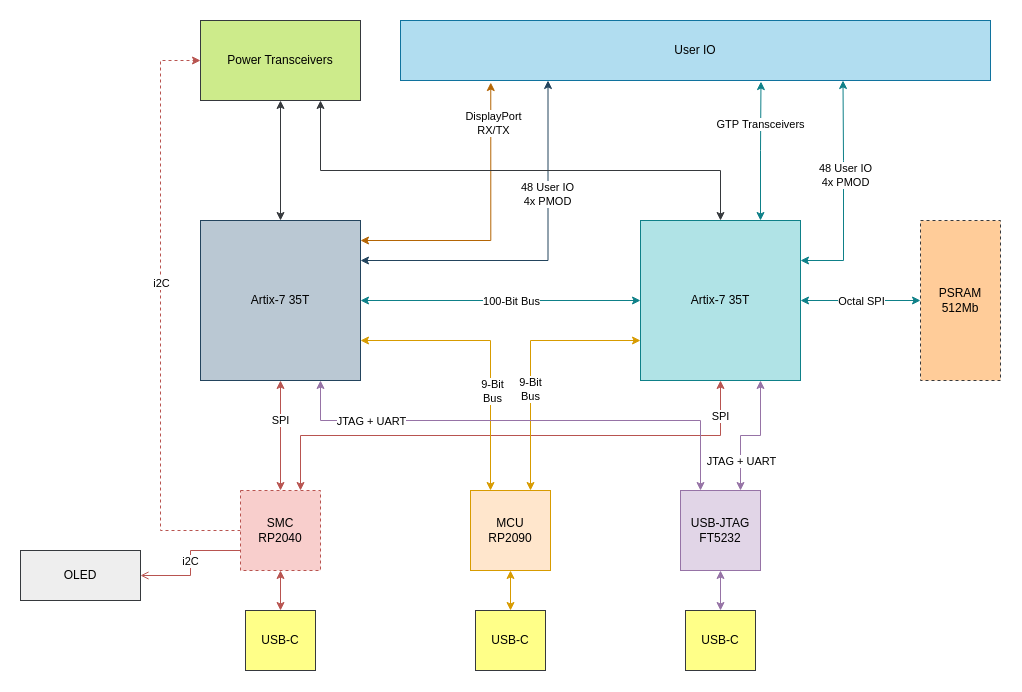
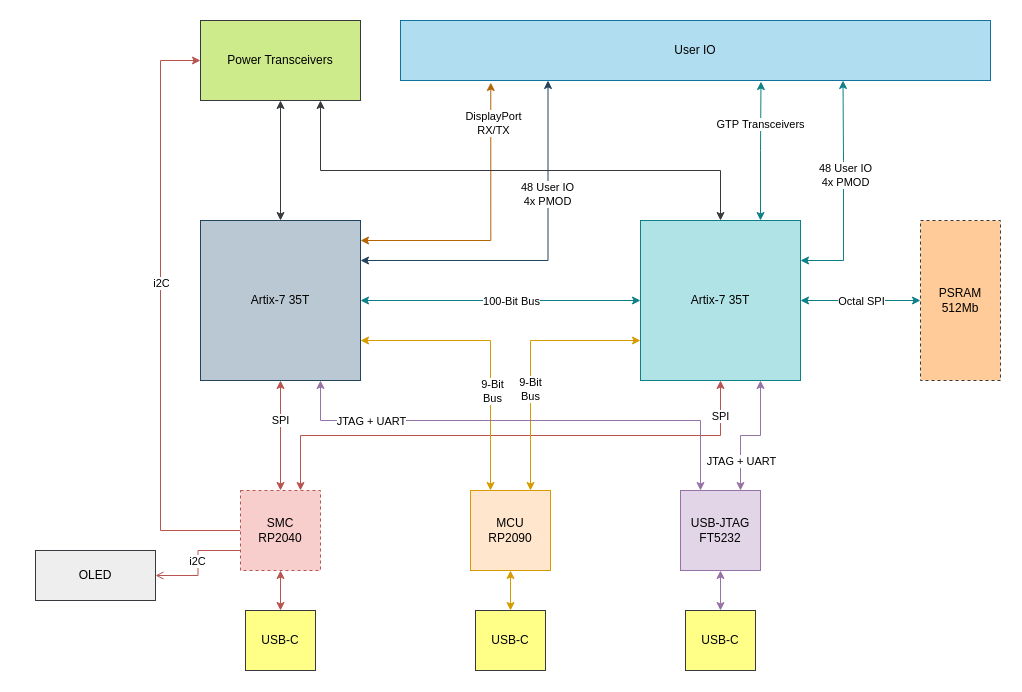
edge "SMC RP2040" -> "Power Transceivers": style dashed -> solid
node "OLED": moved (81, 576) -> (96, 576)
